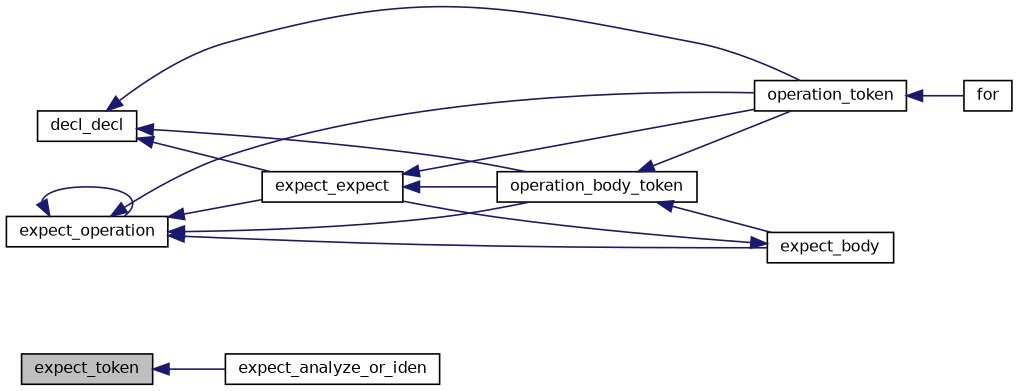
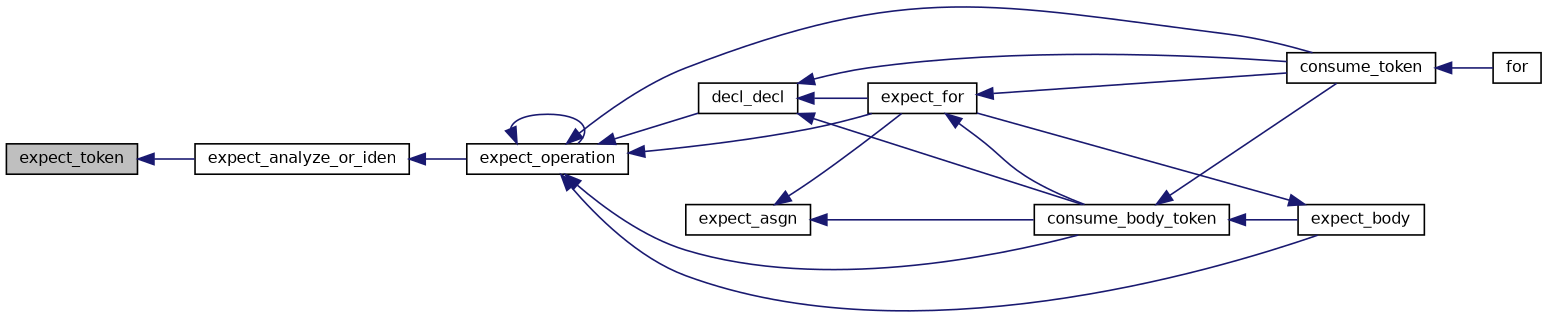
node "operation_token": label "operation_token" -> "consume_token"
edge "decl_decl" -> "expect_operation": added
edge "expect_operation" -> "expect_analyze_or_iden": added
node "expect_expect": label "expect_expect" -> "expect_for"
node "operation_body_token": label "operation_body_token" -> "consume_body_token"
node "expect_asgn": added
